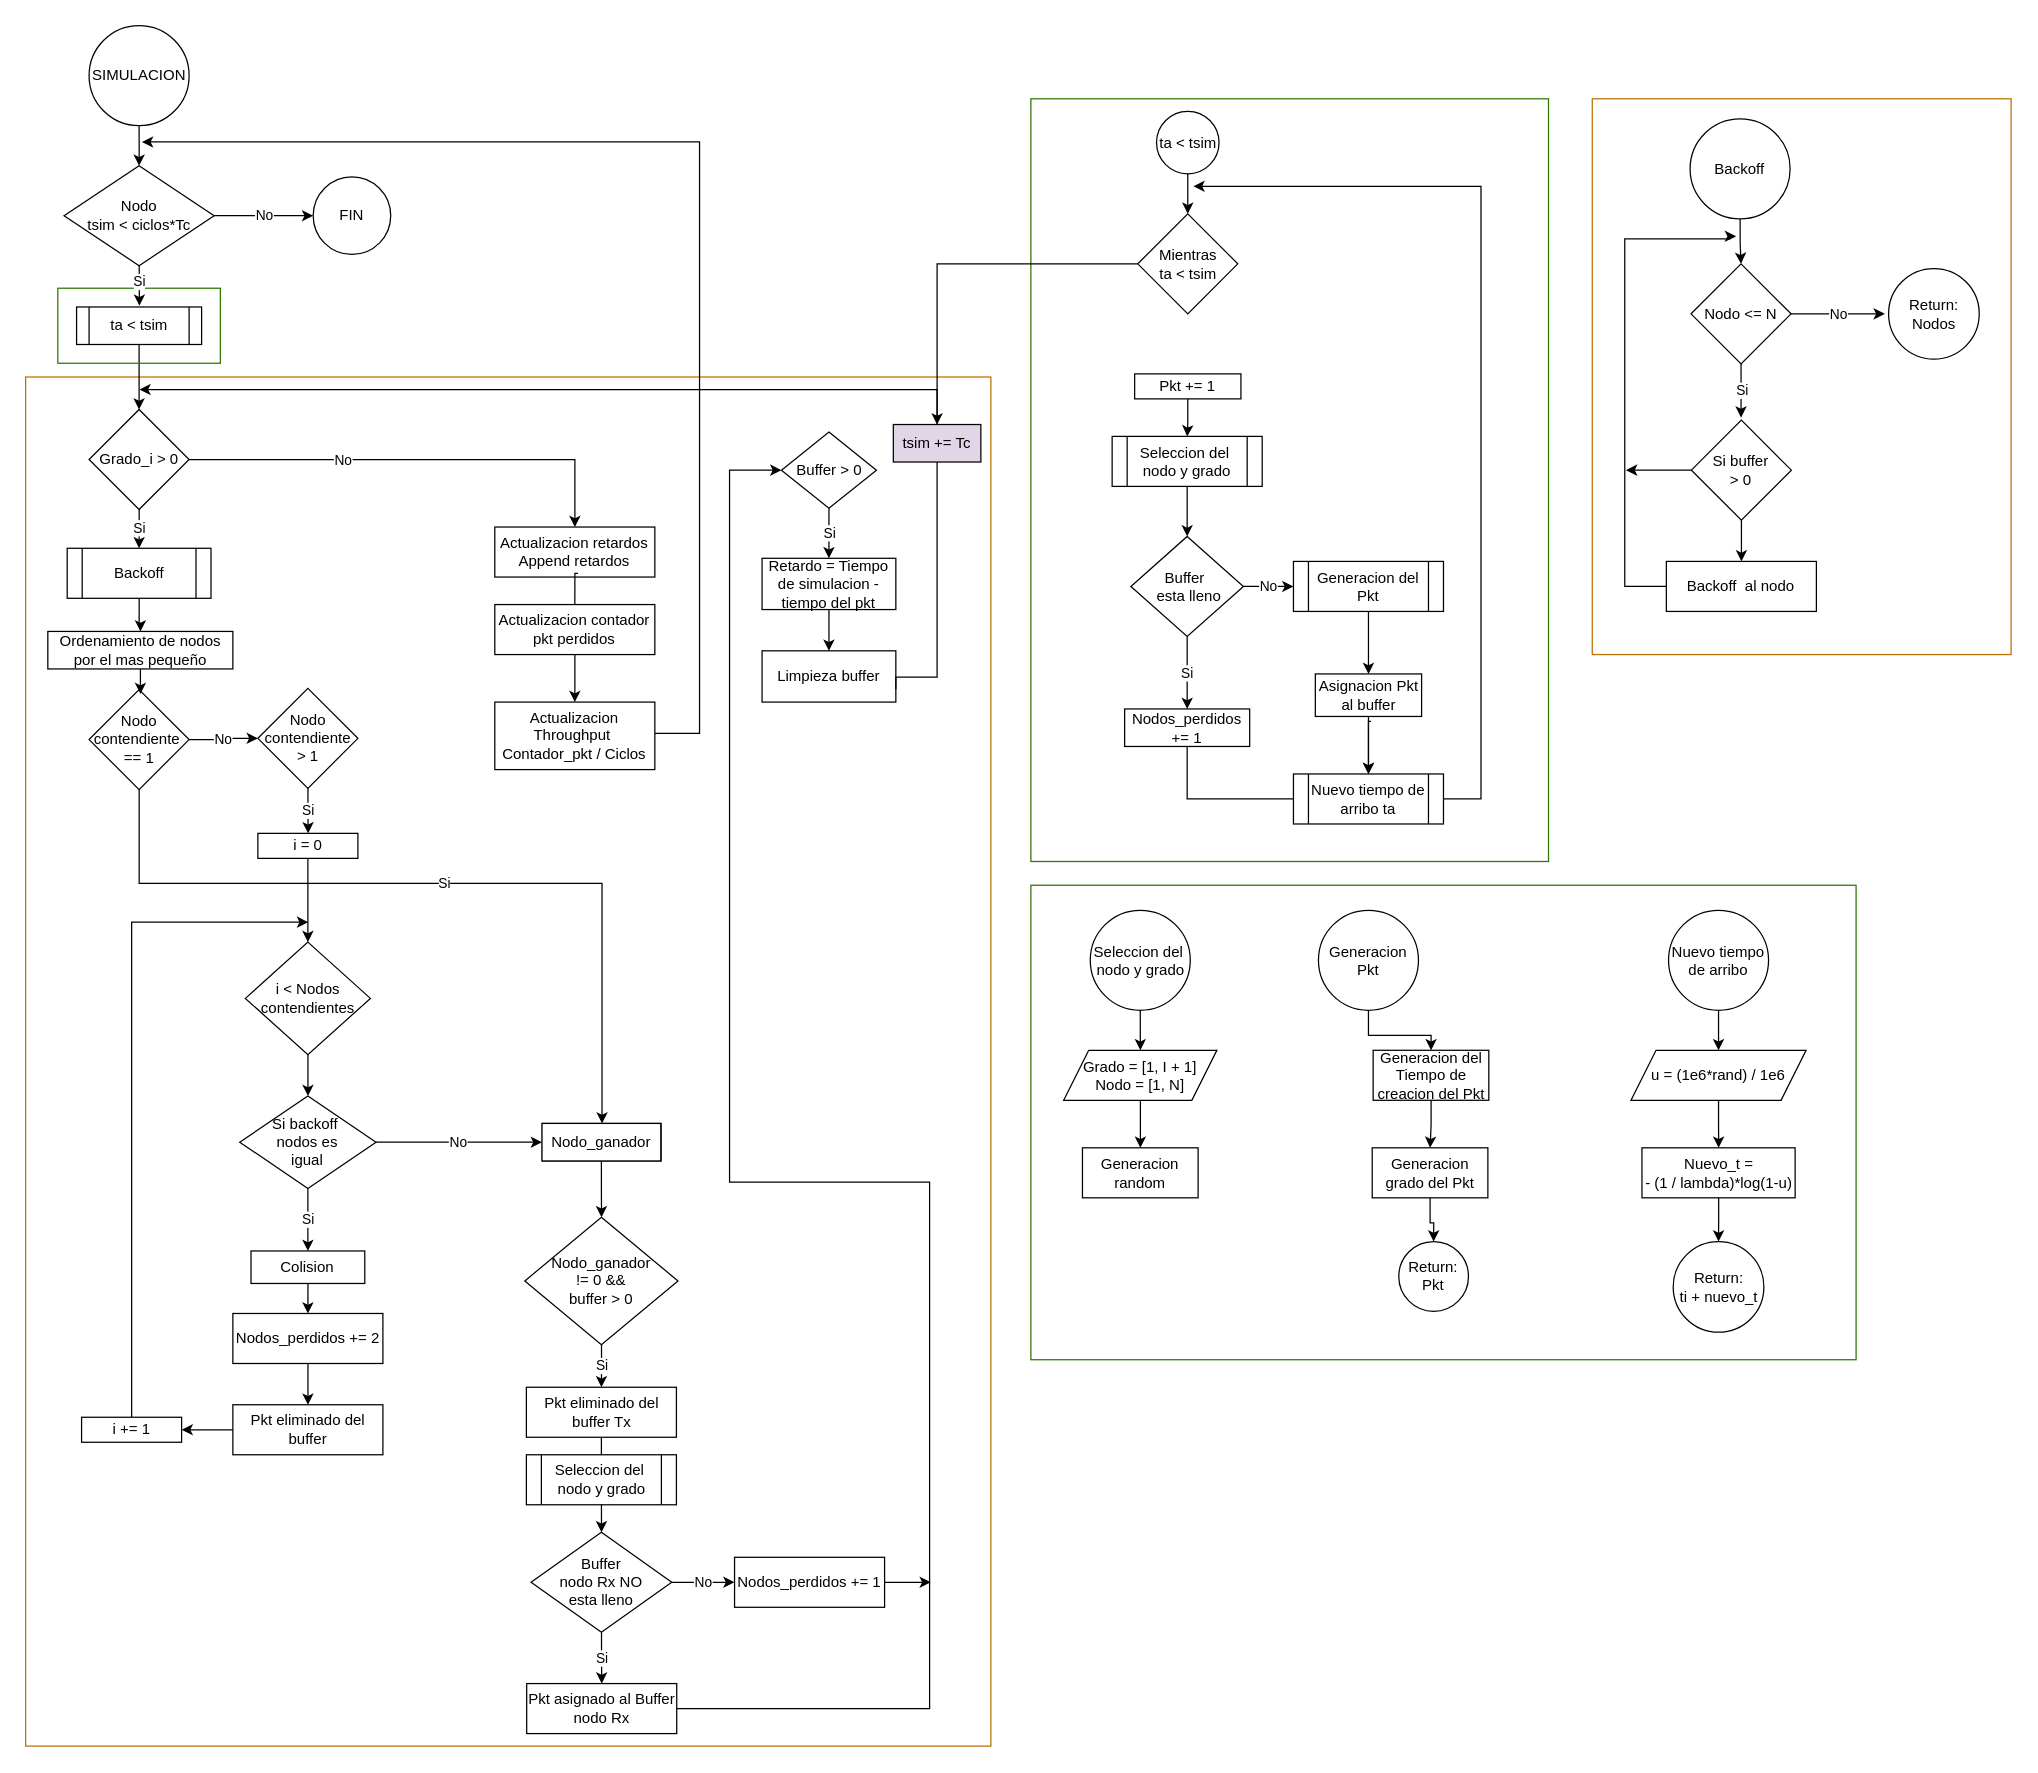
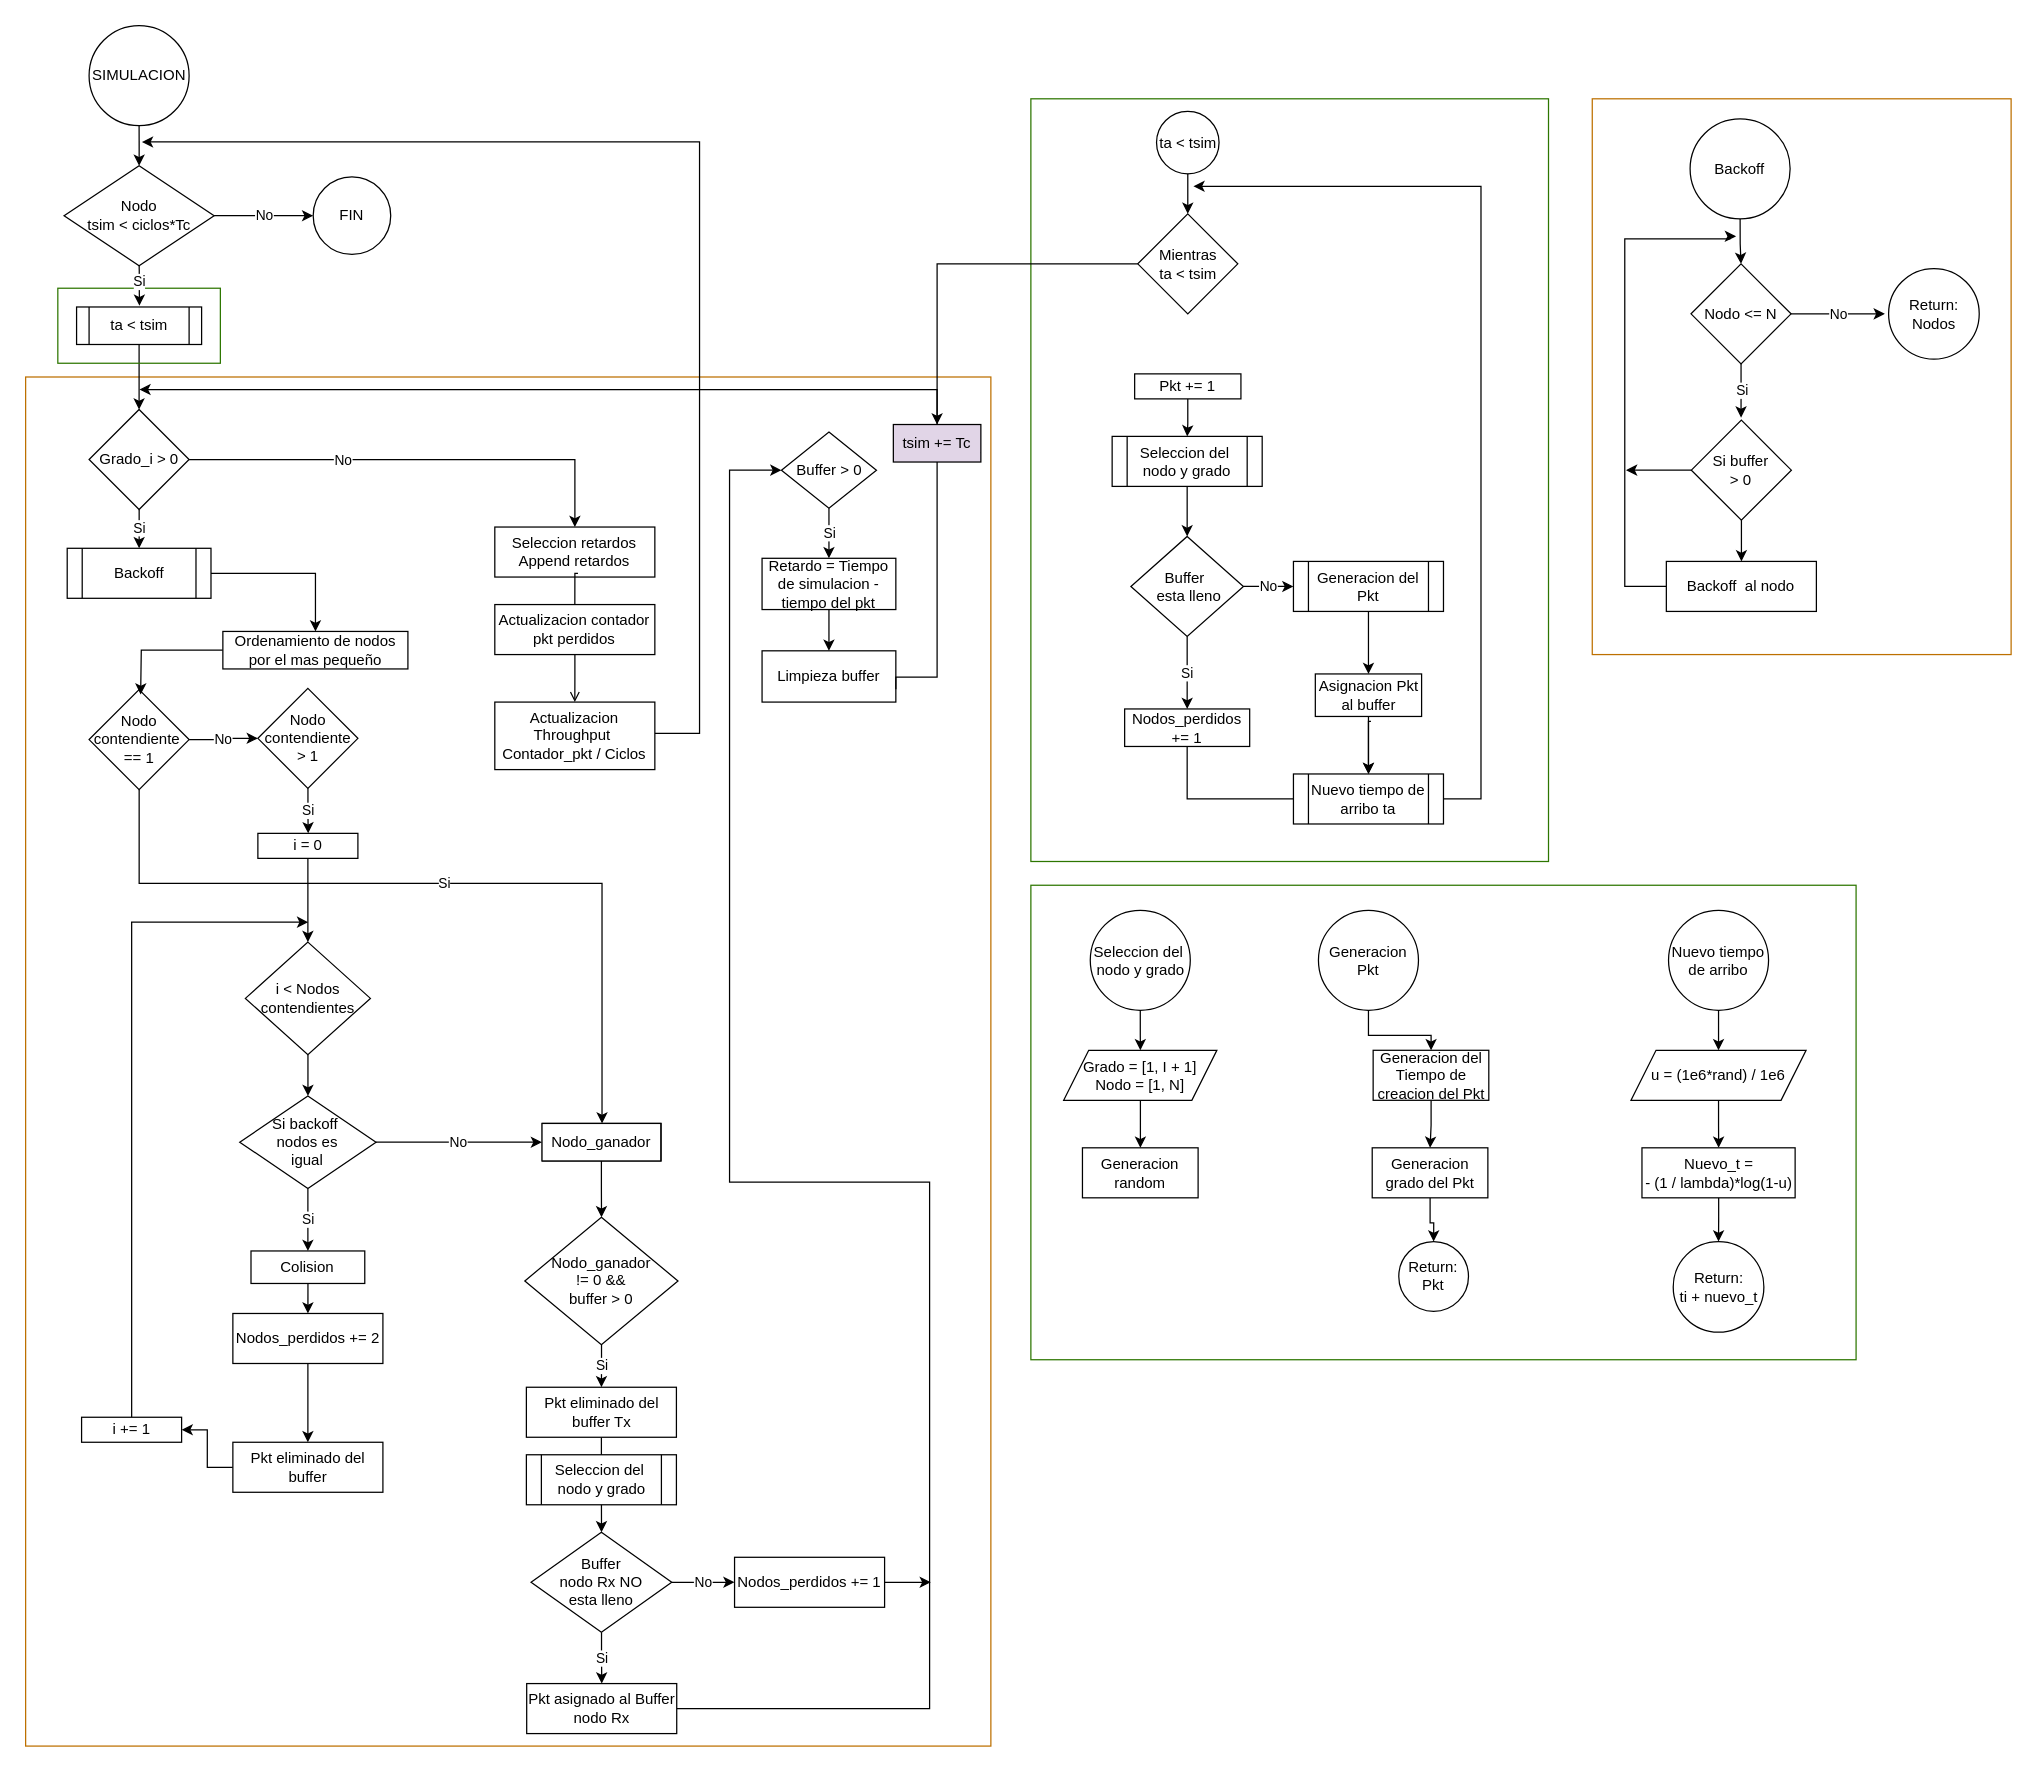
node "Actualizacion retardos Append retardos": label "Actualizacion retardos Append retardos" -> "Seleccion retardos Append retardos"
node "Ordenamiento de nodos por el mas pequeño": moved (140, 650) -> (315, 650)
edge "Actualizacion contador pkt perdidos" -> "Actualizacion Throughput Contador_pkt / Ciclos": arrowhead classic -> open
node "Pkt eliminado del buffer": moved (308, 1429) -> (308, 1467)
